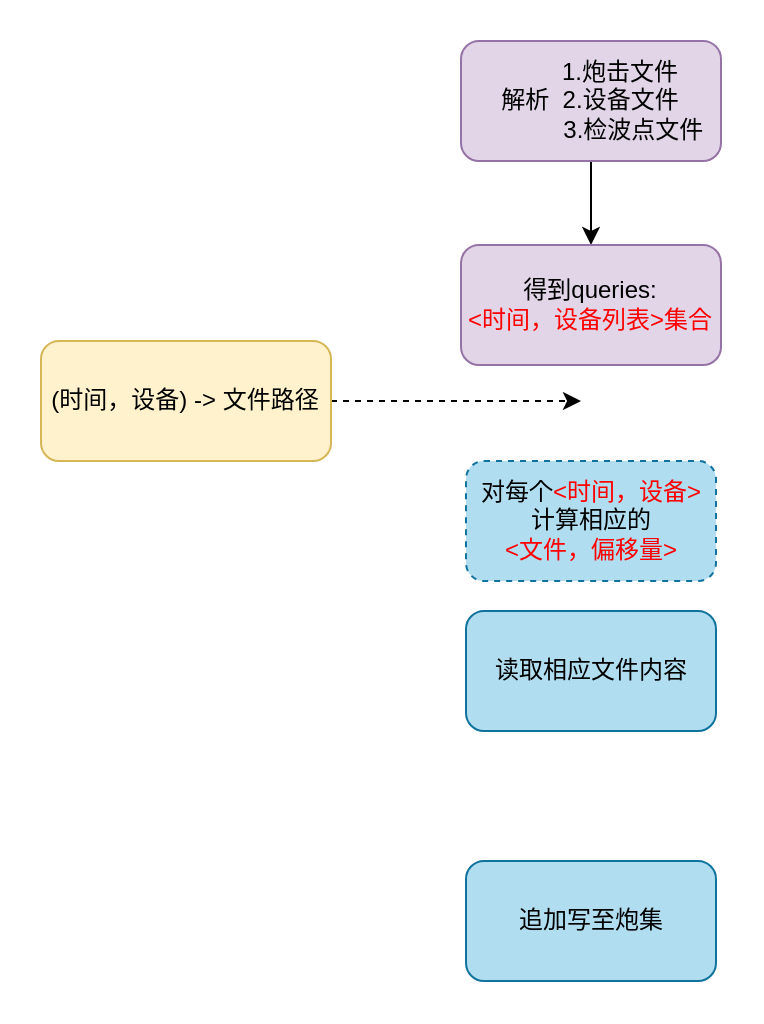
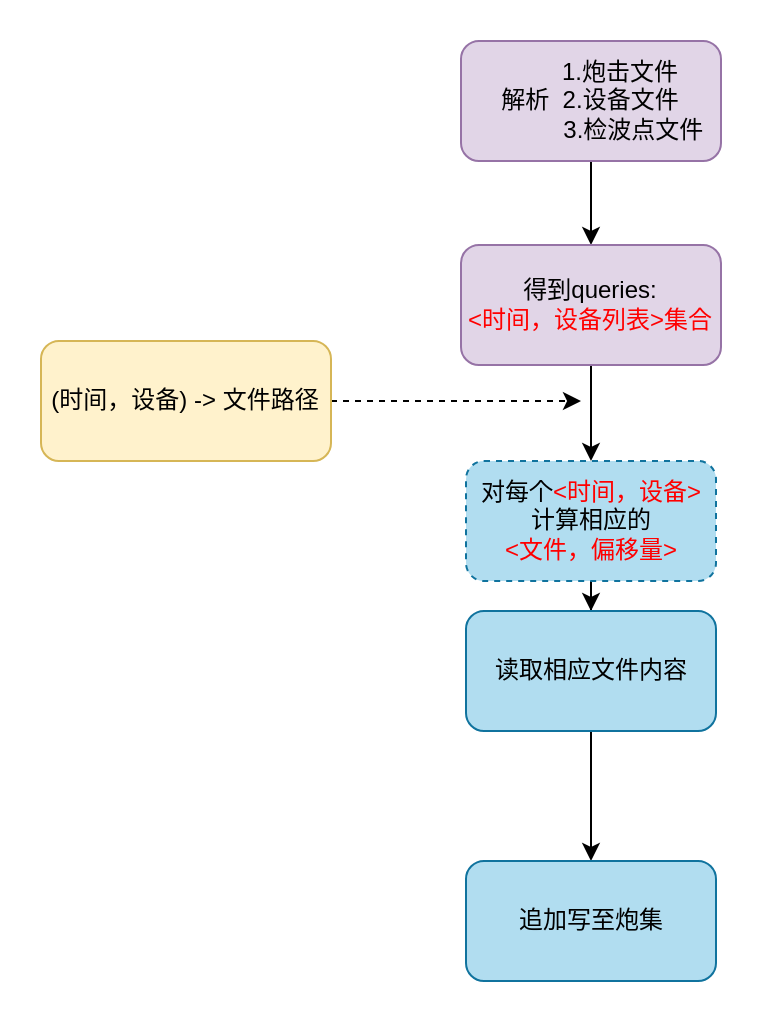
edge "得到queries: <时间，设备列表>集合" -> "对每个<时间，设备> 计算相应的 <文件，偏移量>": added
edge "对每个<时间，设备> 计算相应的 <文件，偏移量>" -> "读取相应文件内容": added
edge "读取相应文件内容" -> "追加写至炮集": added
